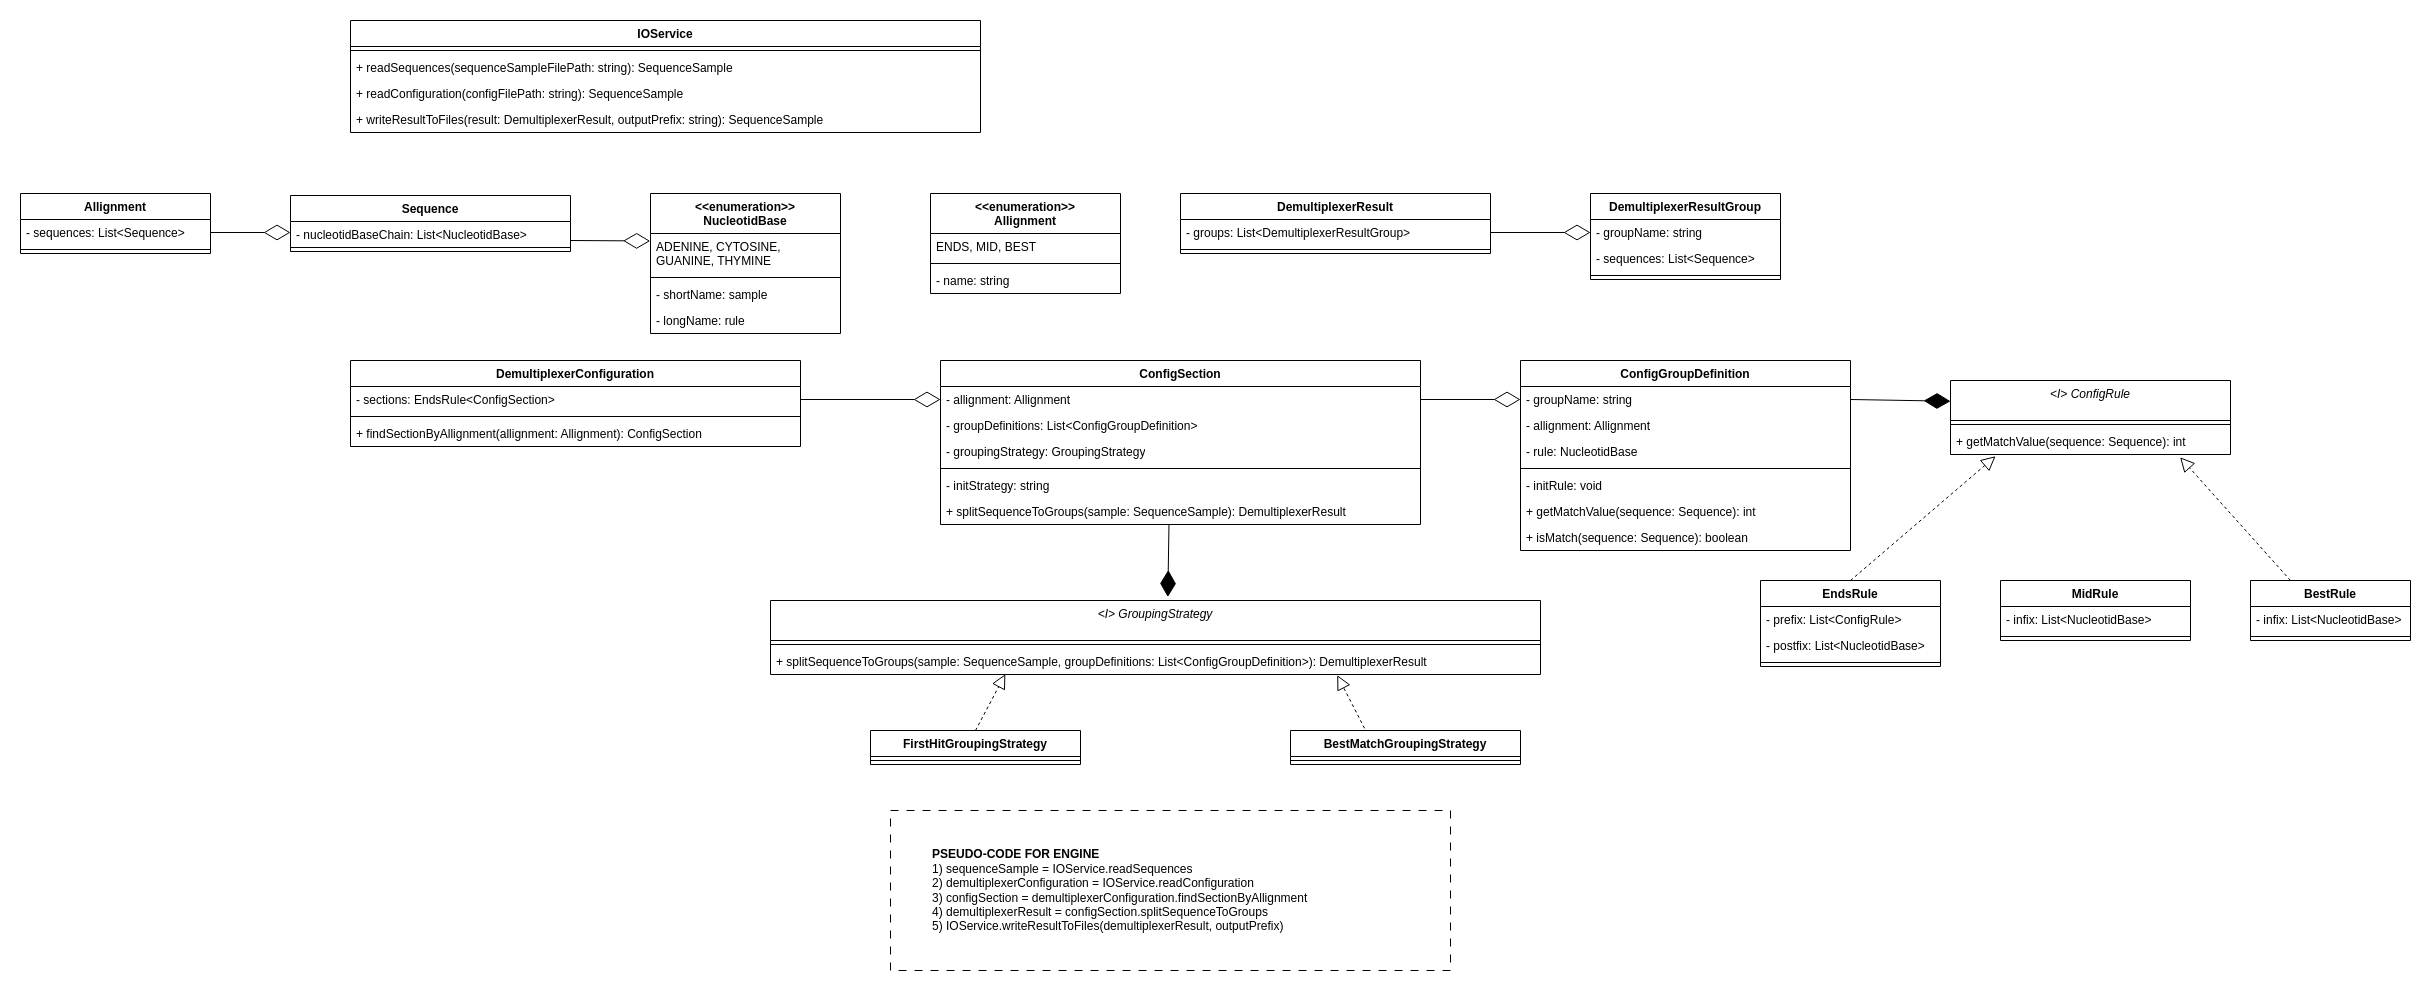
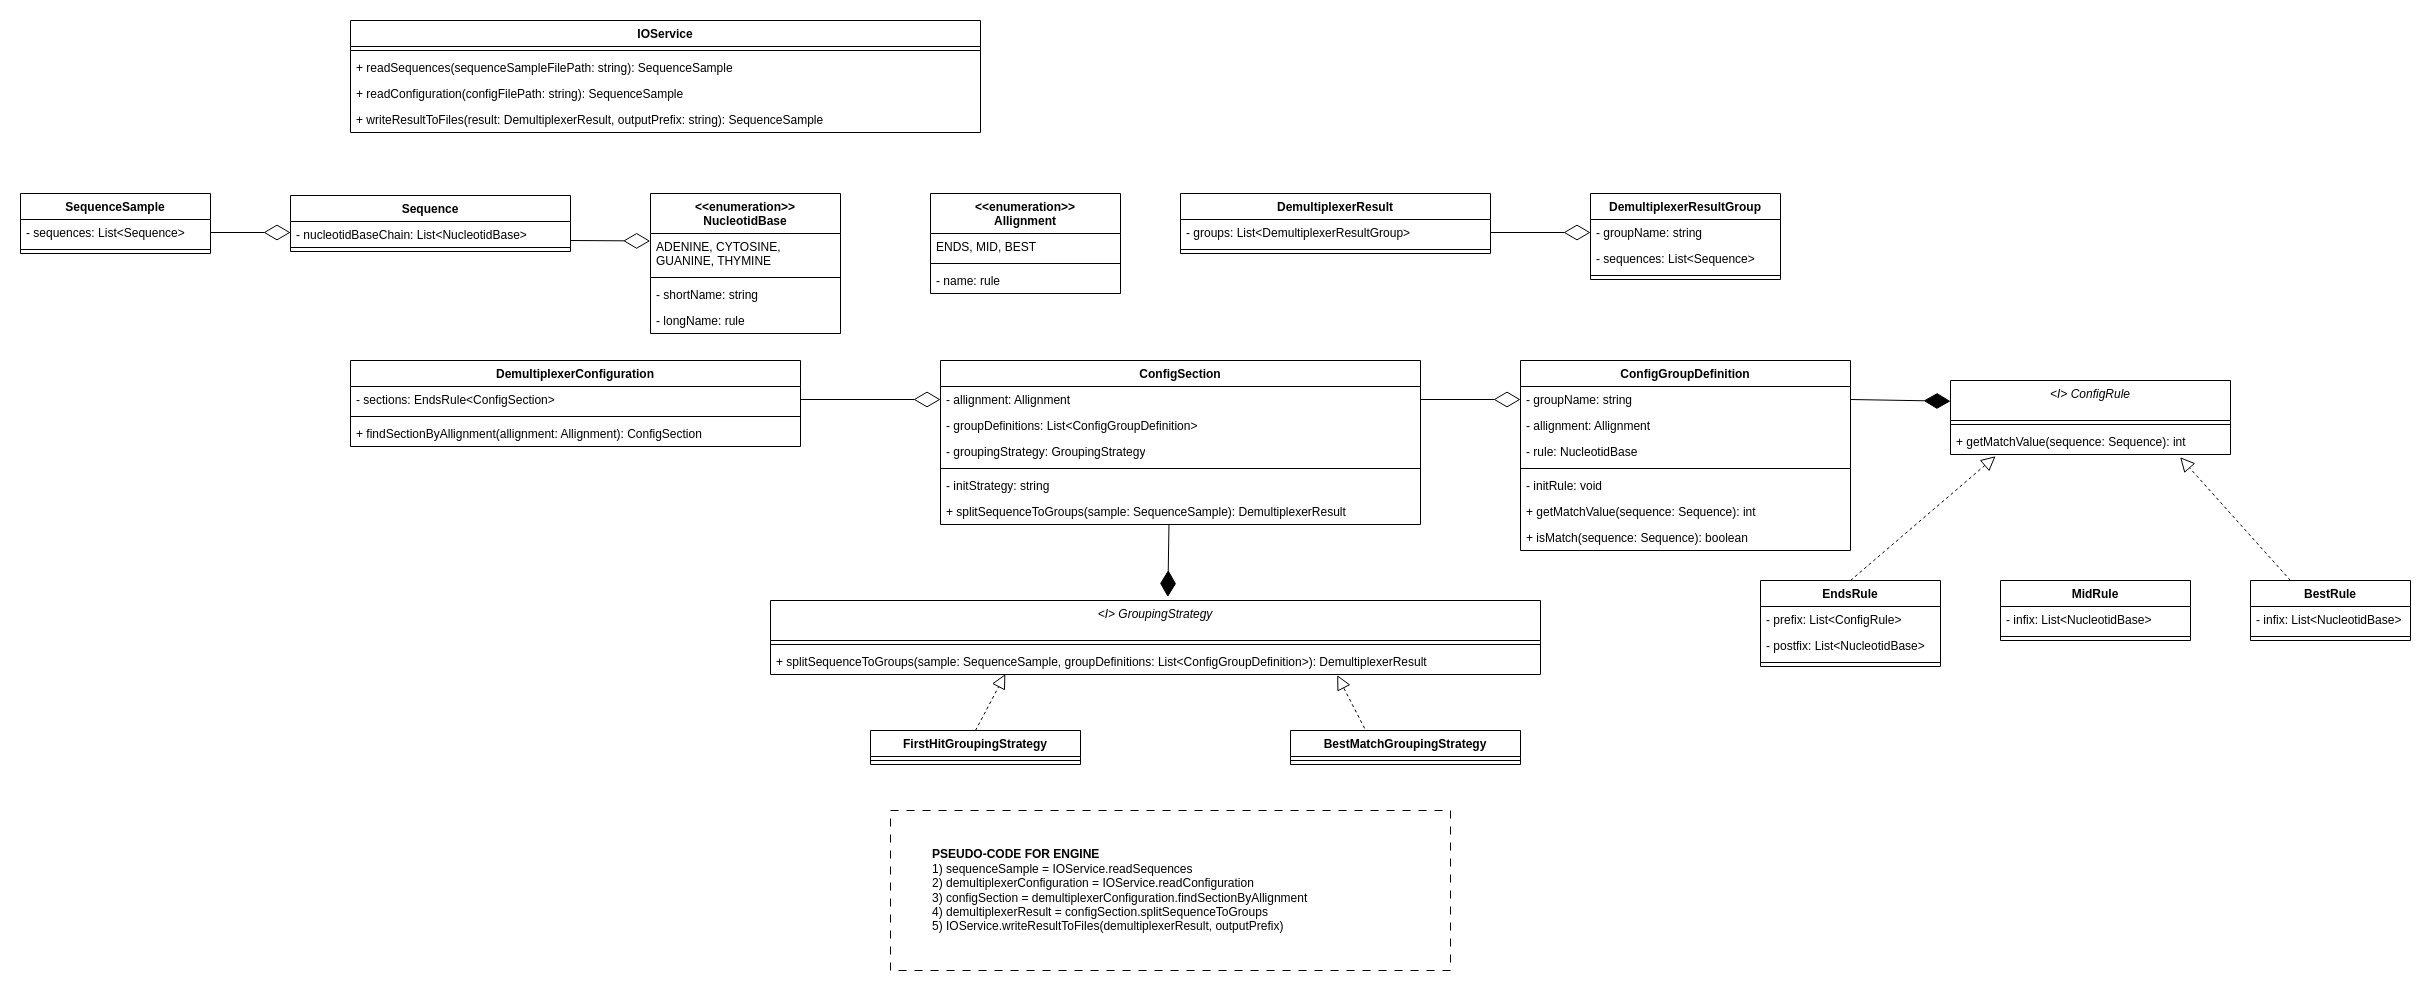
node "Allignment": label "Allignment" -> "SequenceSample"
node "- name: string": label "- name: string" -> "- name: rule"
node "- shortName: sample": label "- shortName: sample" -> "- shortName: string"
